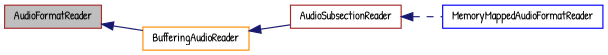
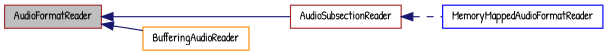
edge "AudioSubsectionReader" -> "BufferingAudioReader": now "AudioSubsectionReader" -> "AudioFormatReader"
